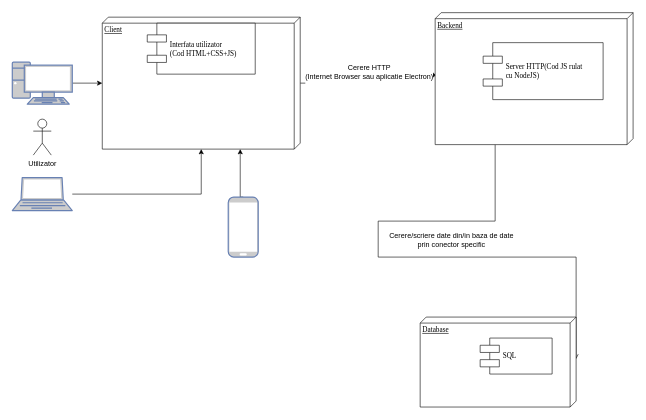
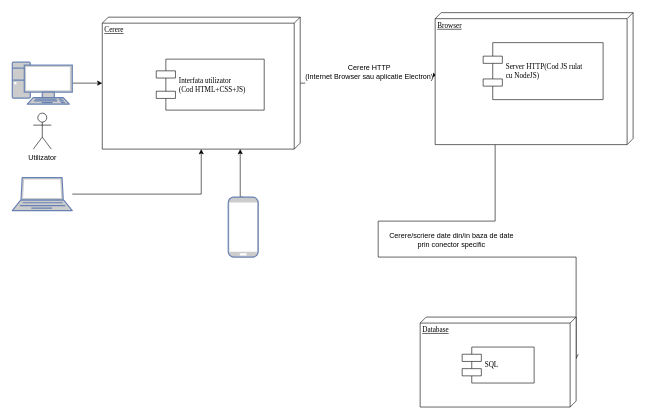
node "Backend": label "Backend" -> "Browser"
node "Client": label "Client" -> "Cerere"
node "Interfata utilizator (Cod HTML+CSS+JS)": moved (201, 49) -> (210, 85)
node "Utilizator": moved (42, 137) -> (42, 131)
node "SQL": moved (516, 356) -> (498, 365)
